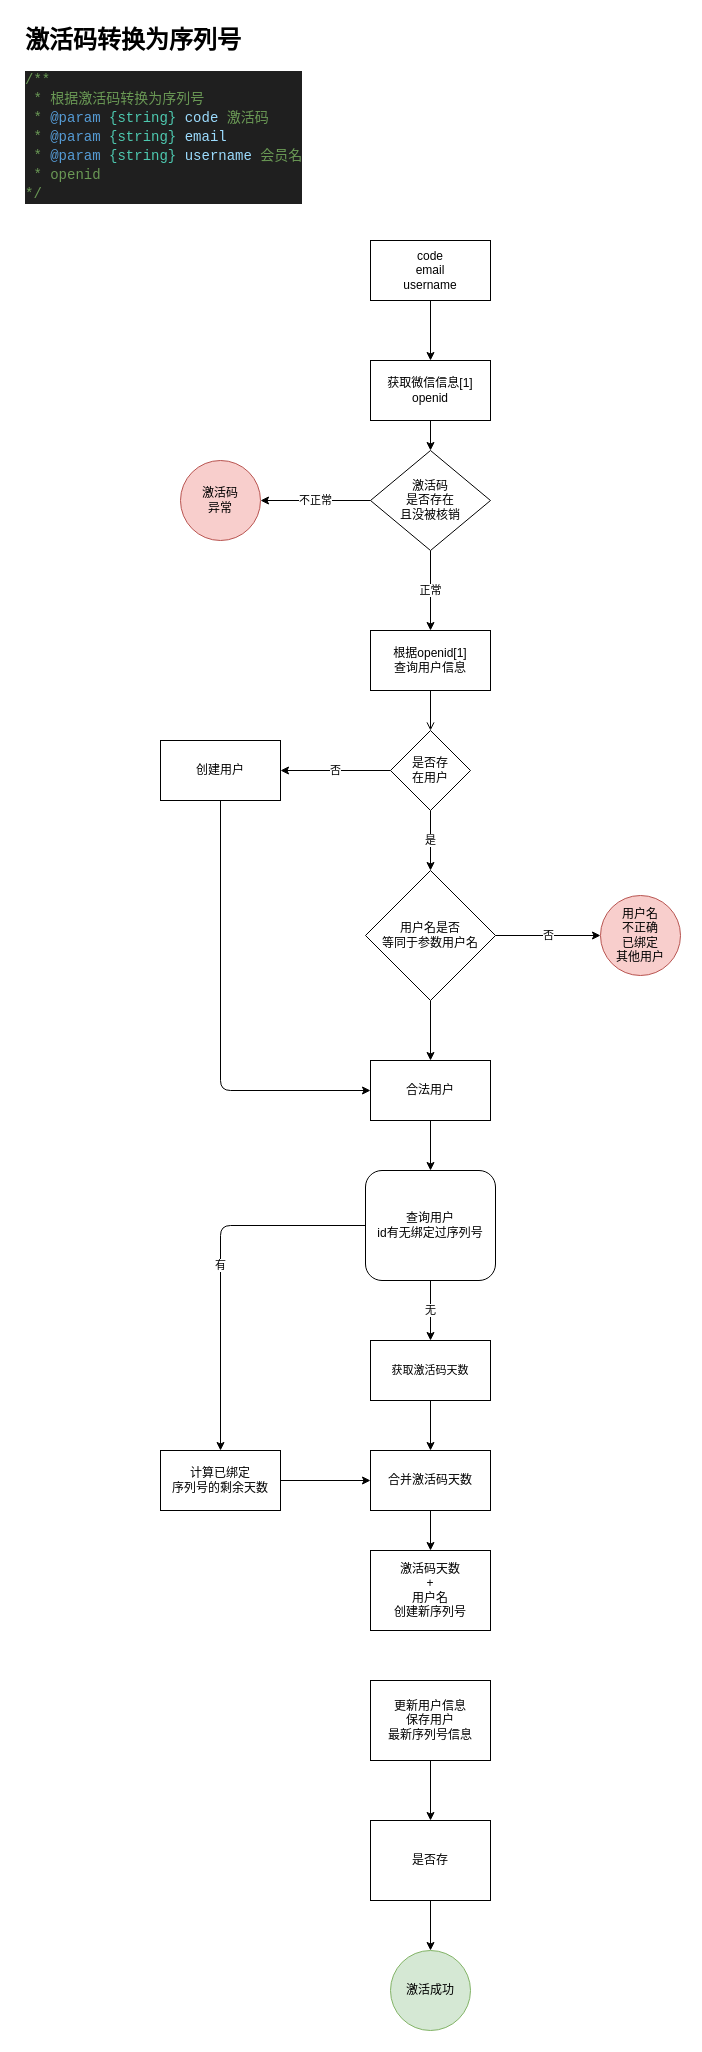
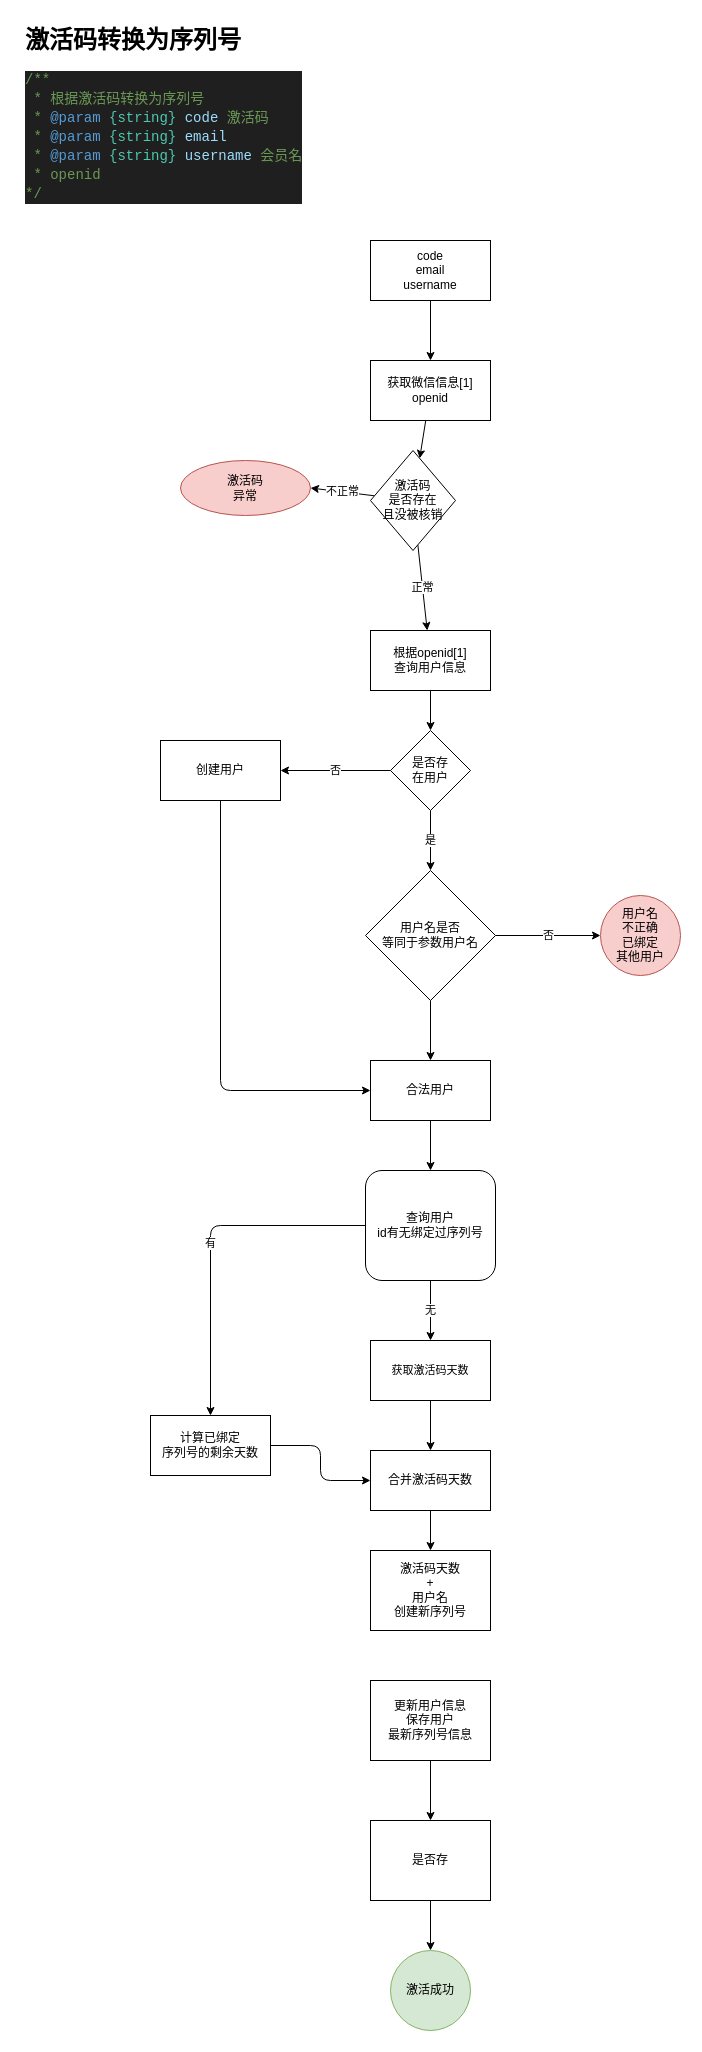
node "激活码 异常": size 80x80 -> 130x55
node "激活码 是否存在 且没被核销": size 120x100 -> 85x100
edge "根据openid[1] 查询用户信息" -> "是否存 在用户": arrowhead open -> classic
node "计算已绑定 序列号的剩余天数": moved (221, 1481) -> (211, 1446)
